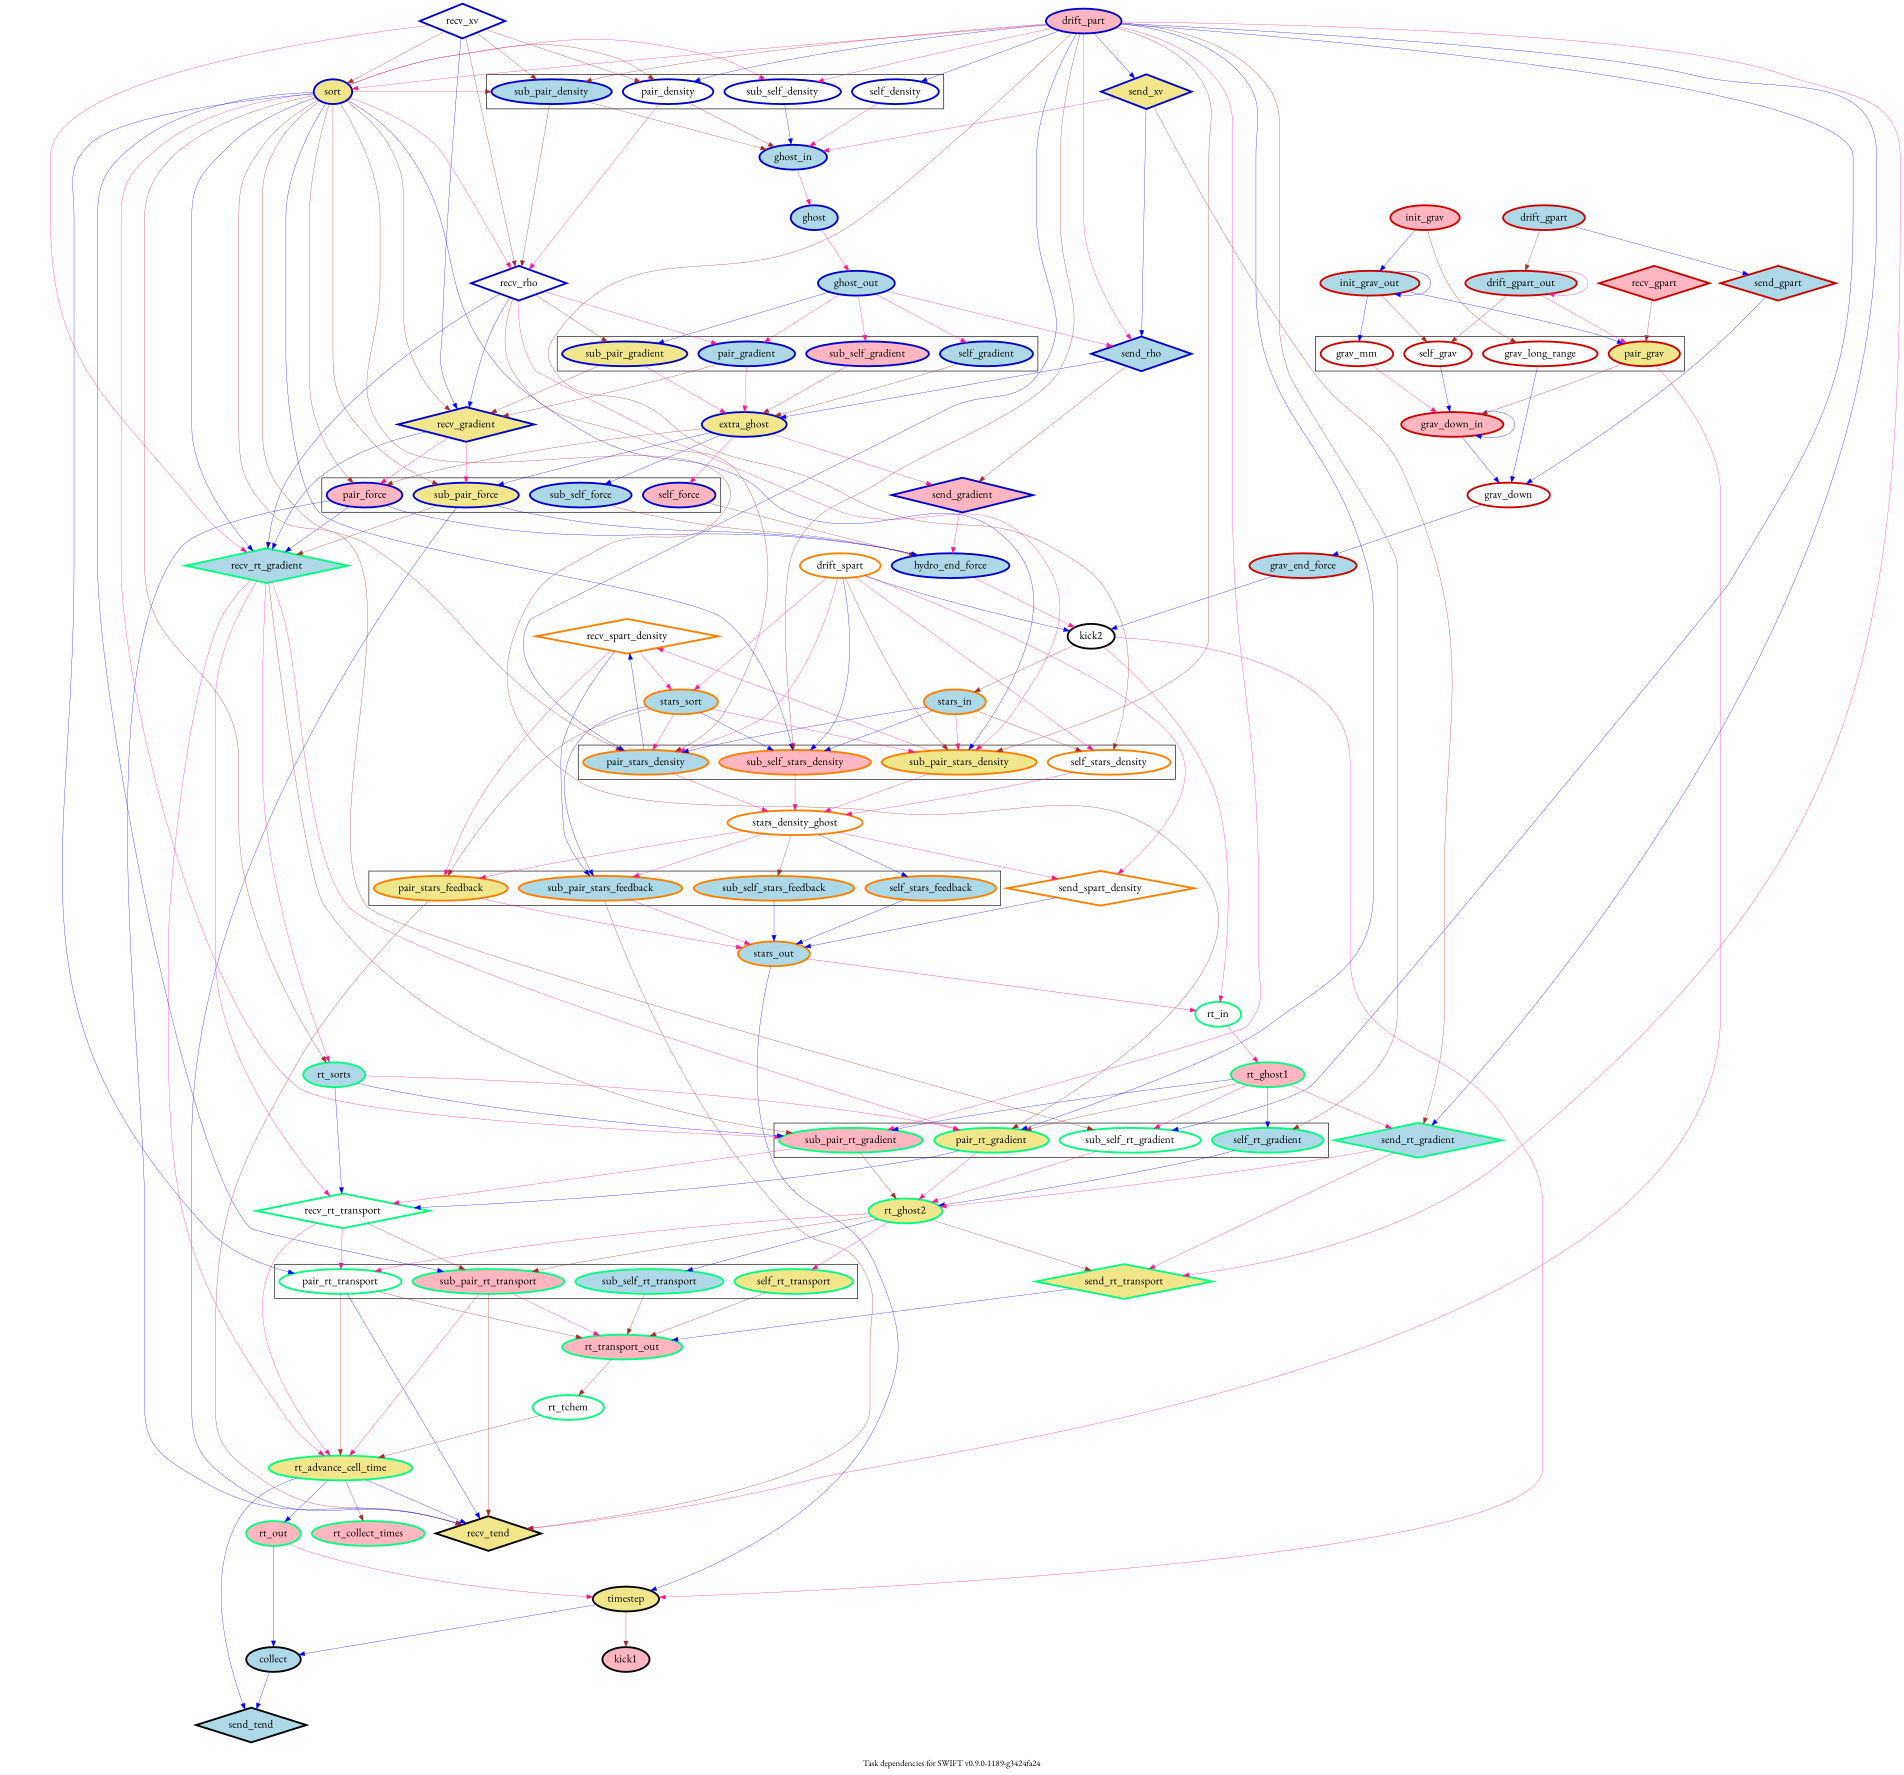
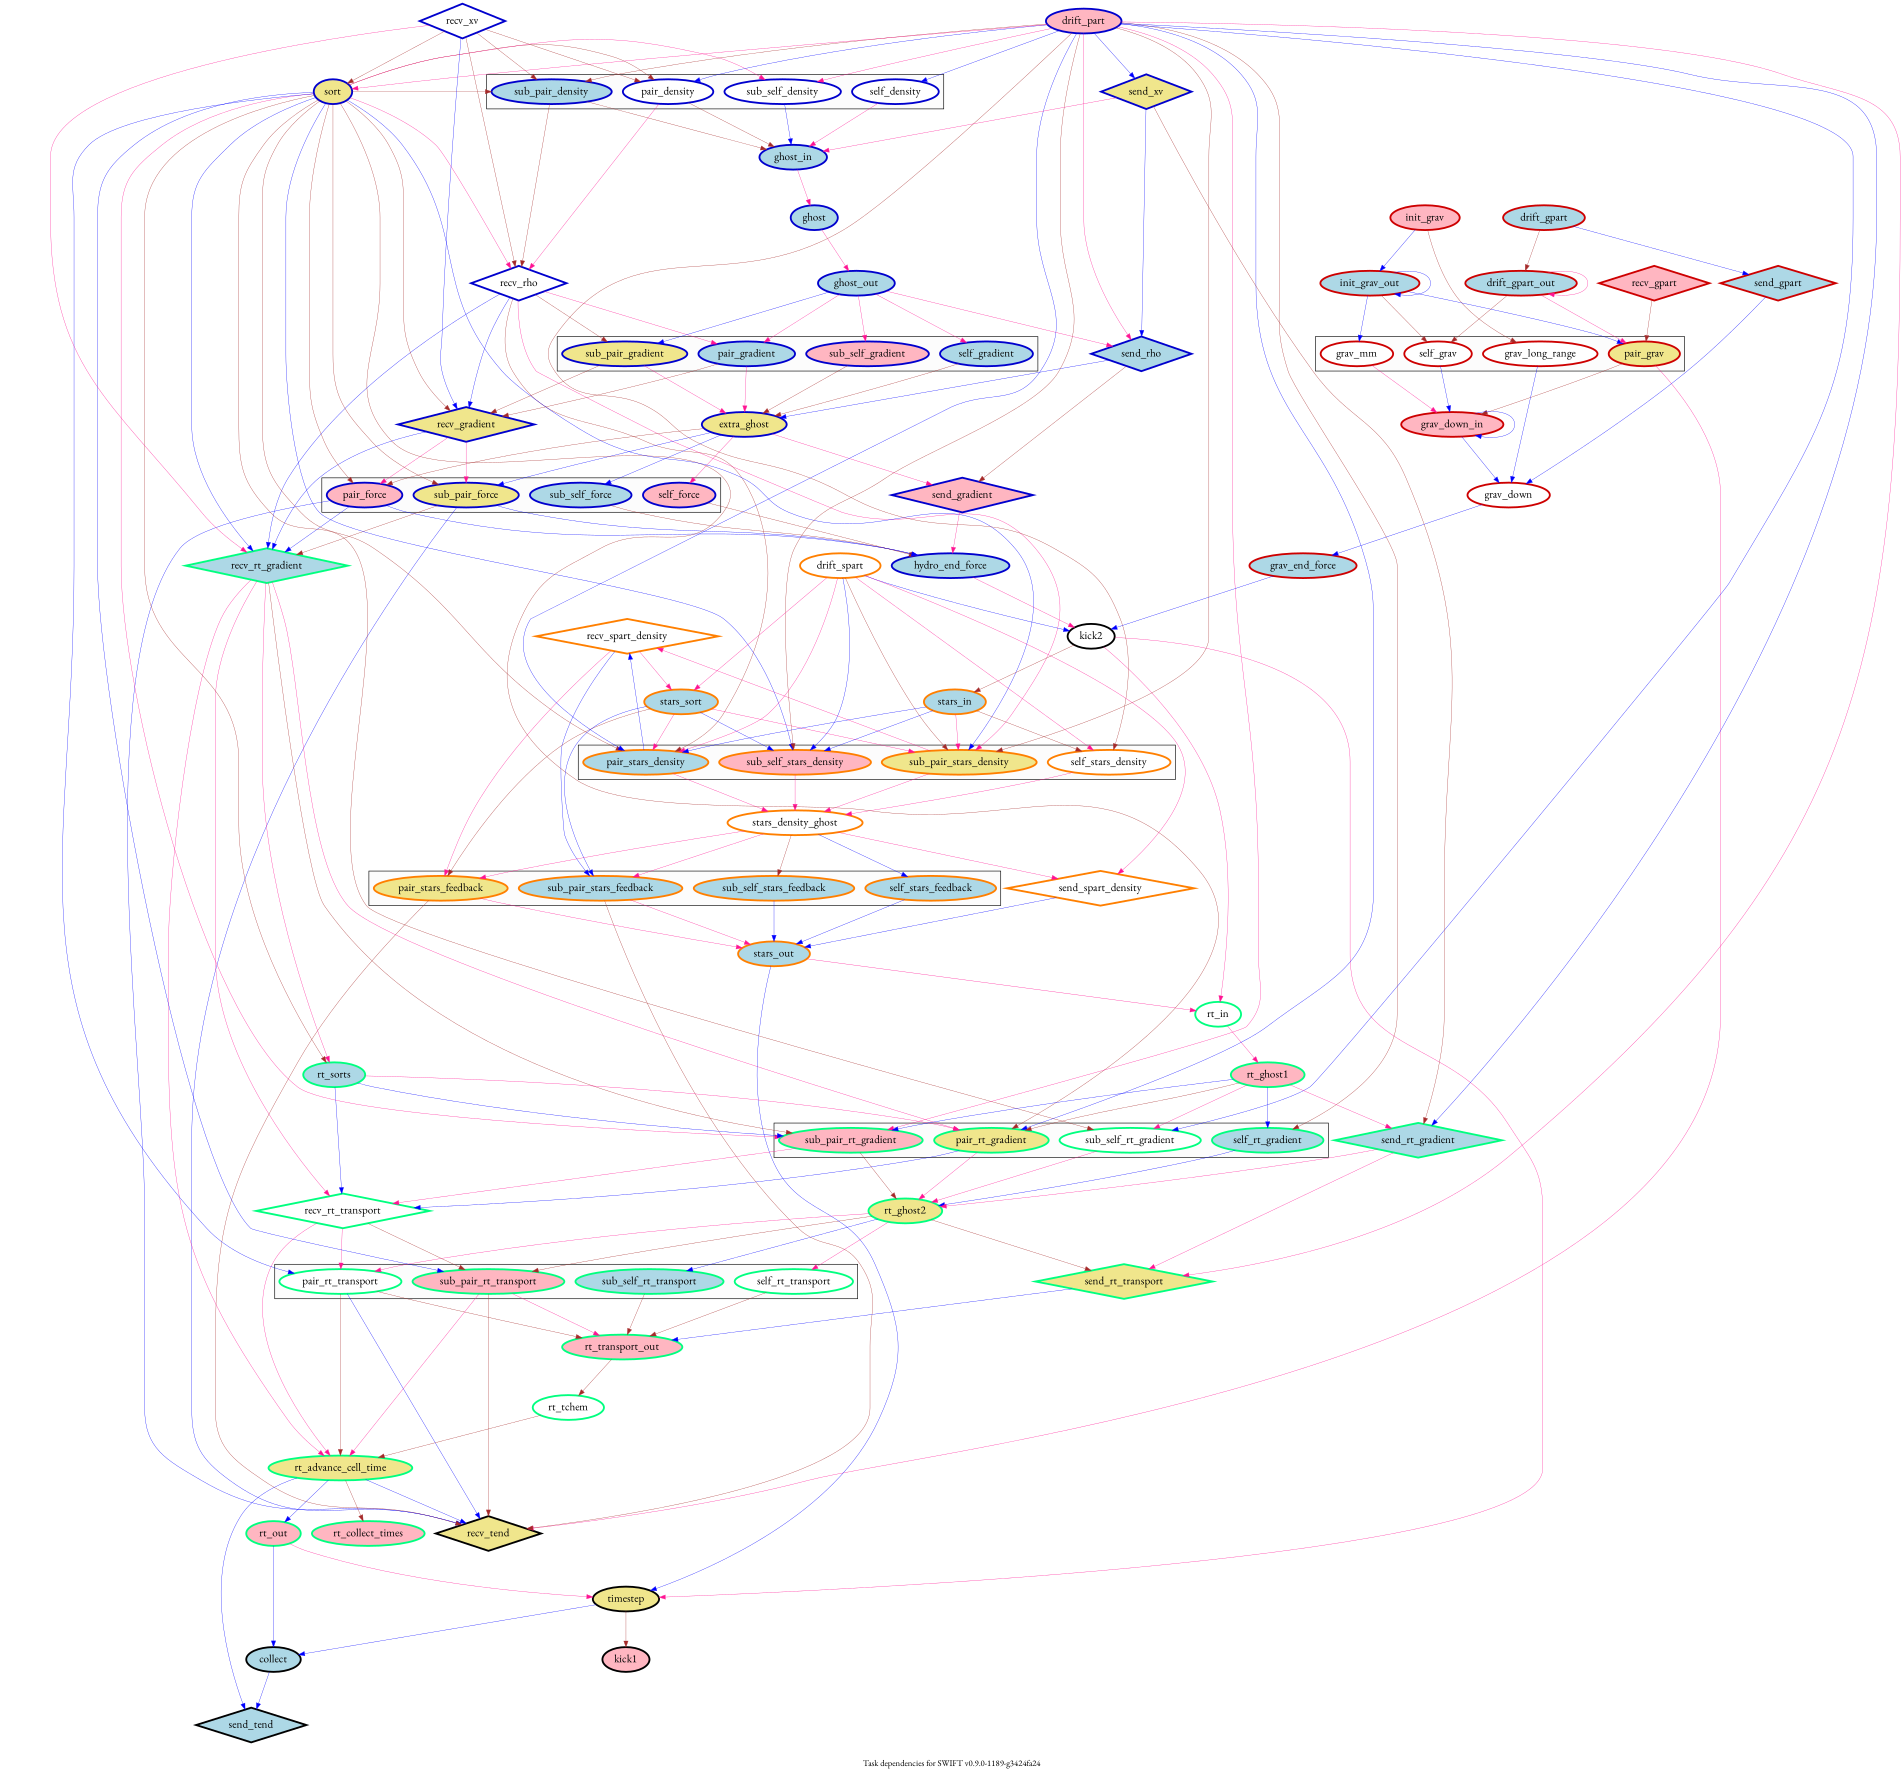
node "self_rt_transport": fillcolor khaki -> white
